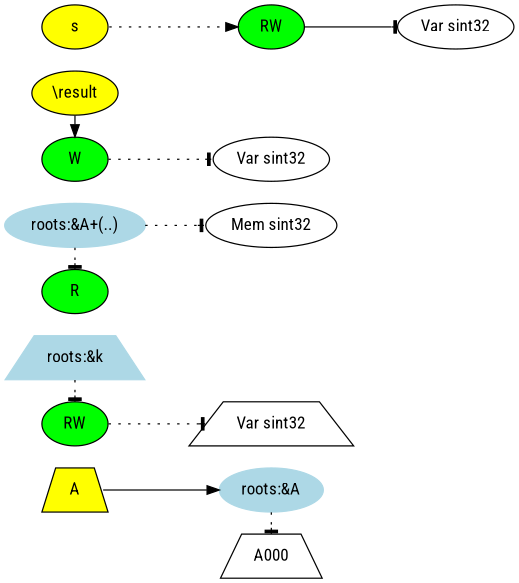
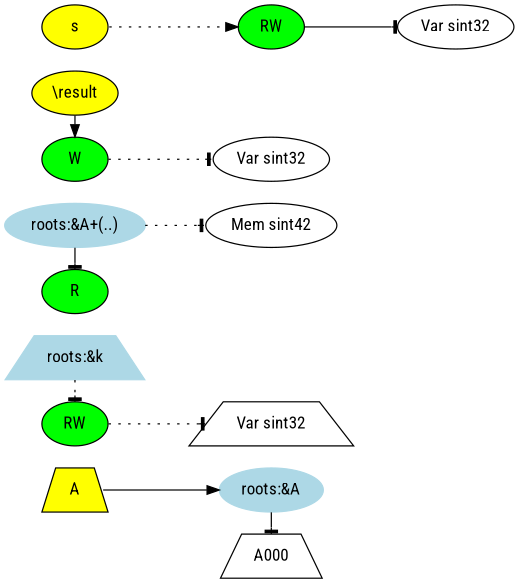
node "Mem sint32": label "Mem sint32" -> "Mem sint42"
edge "roots:&A+(..)" -> "R": style dotted -> solid
edge "roots:&A" -> "A000": style dotted -> solid
